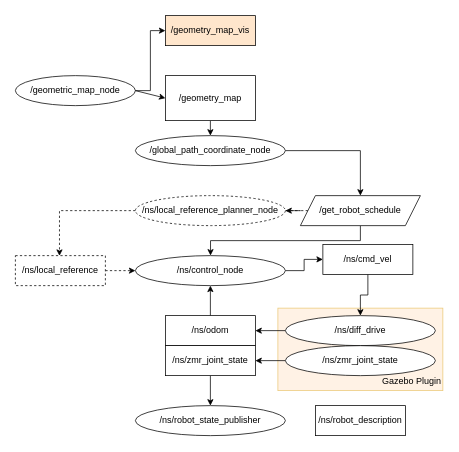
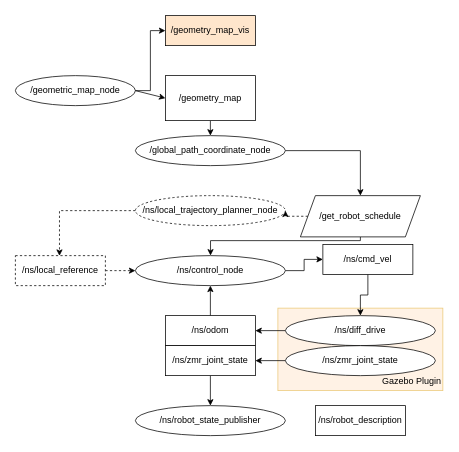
node "/ns/local_reference_planner_node": label "/ns/local_reference_planner_node" -> "/ns/local_trajectory_planner_node"
node "/get_robot_schedule": size 120x30 -> 120x41
